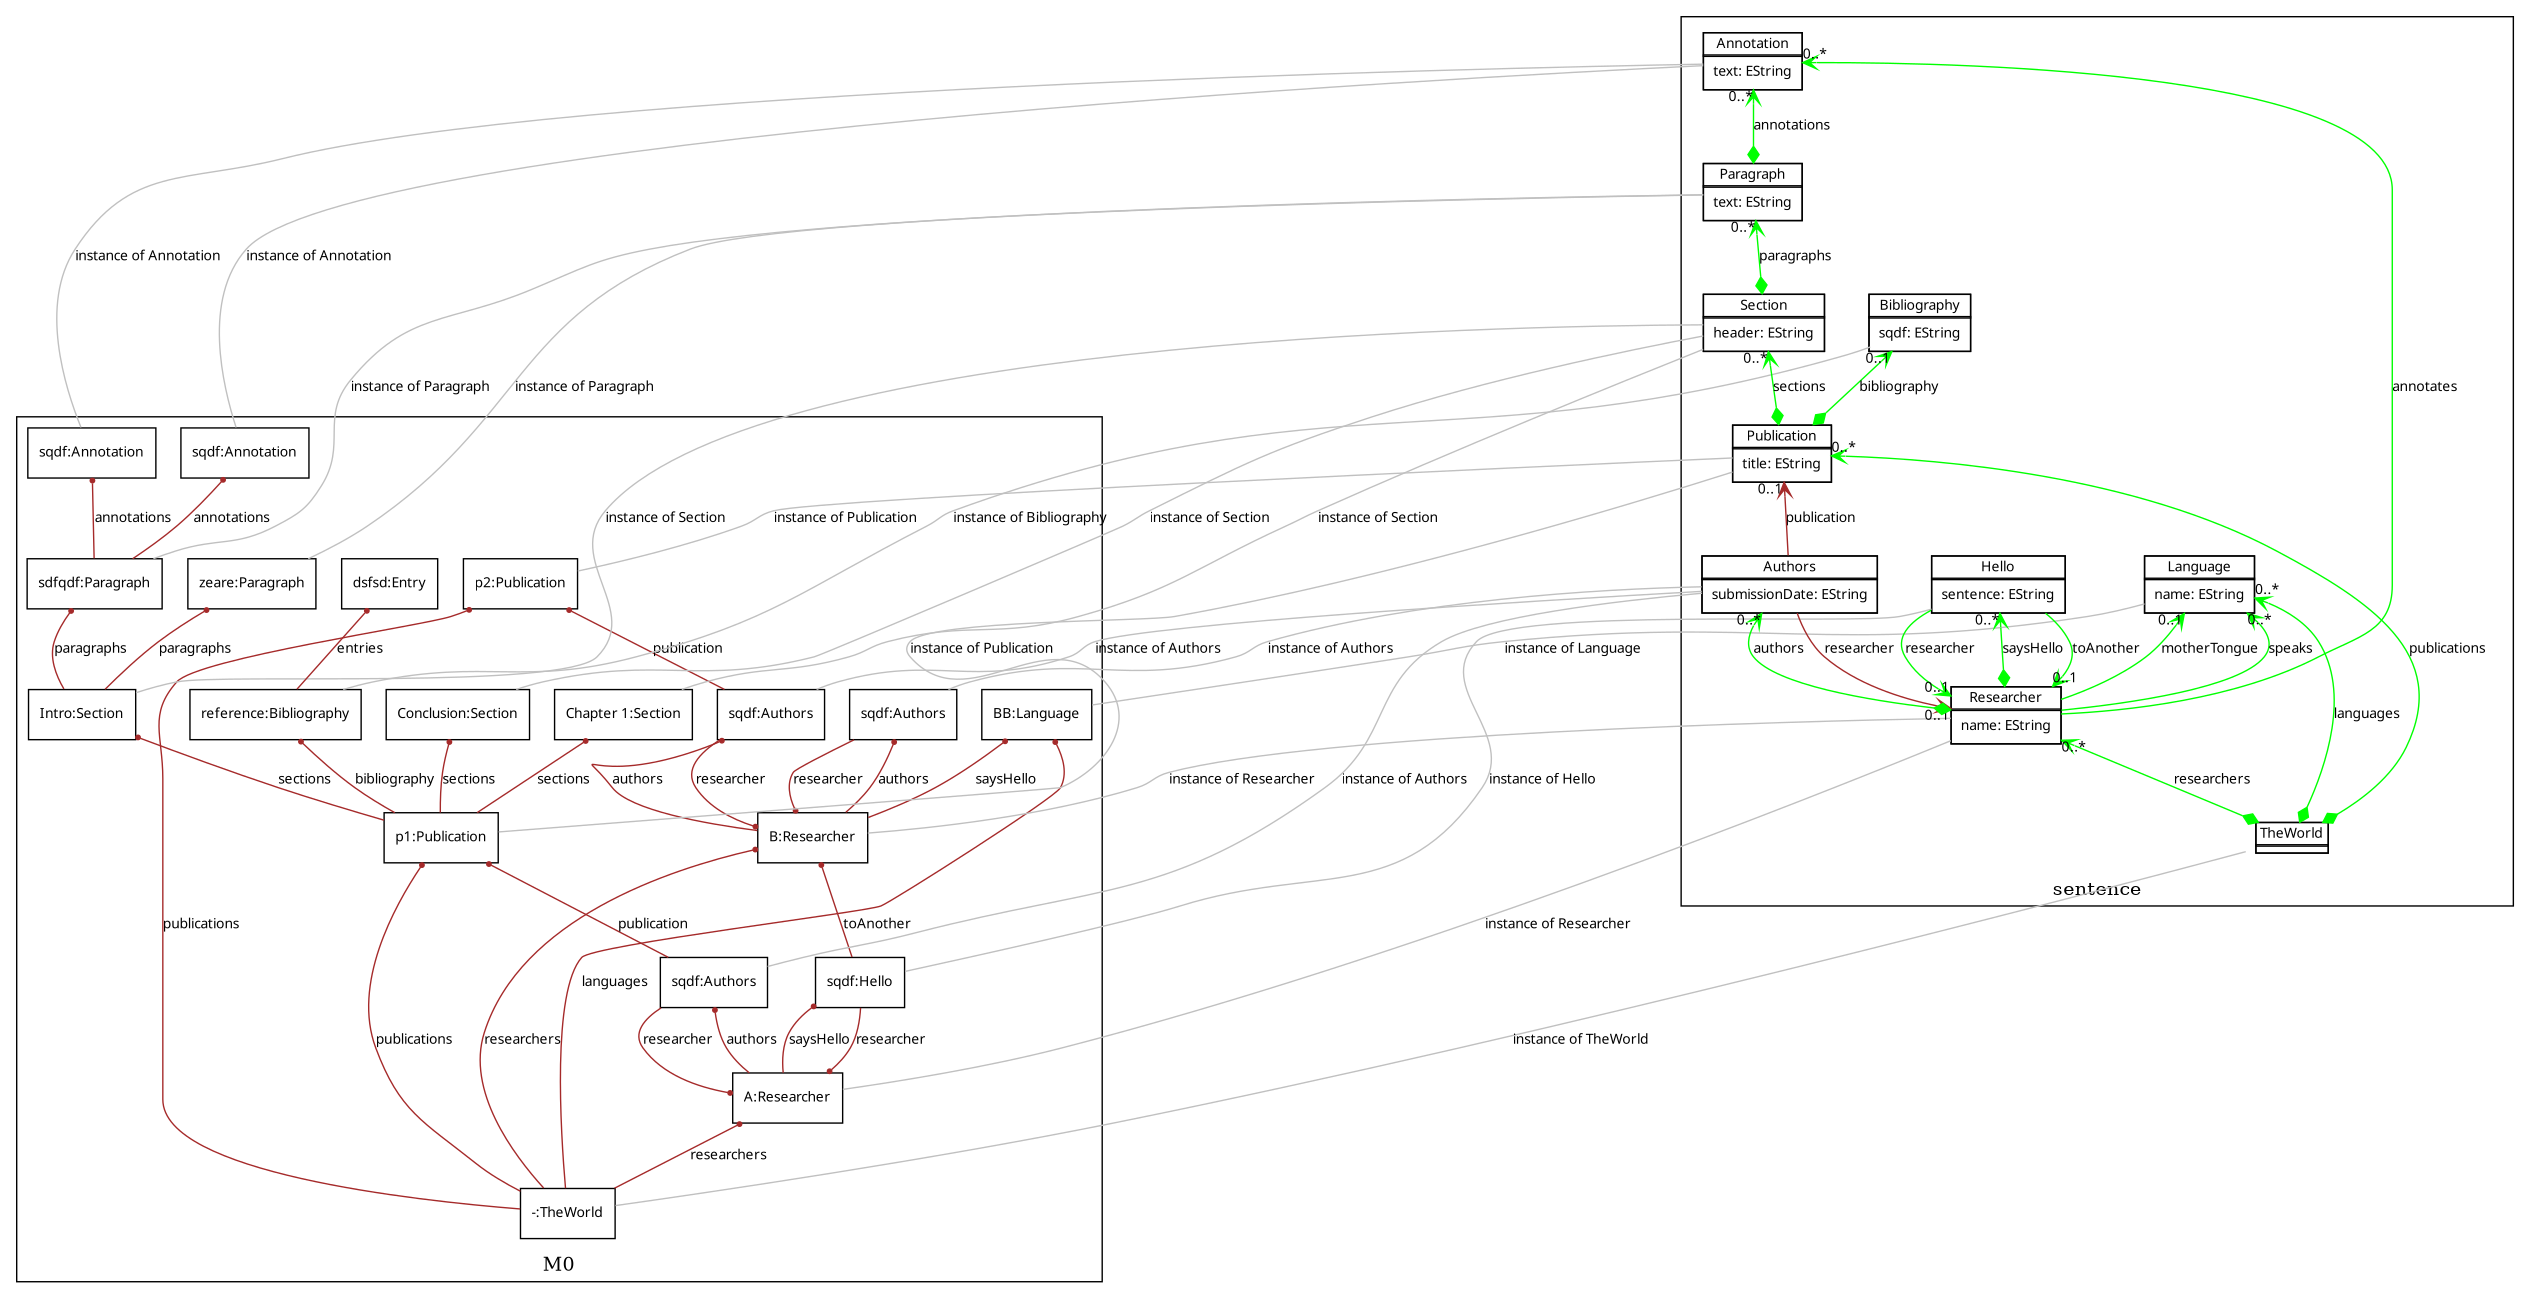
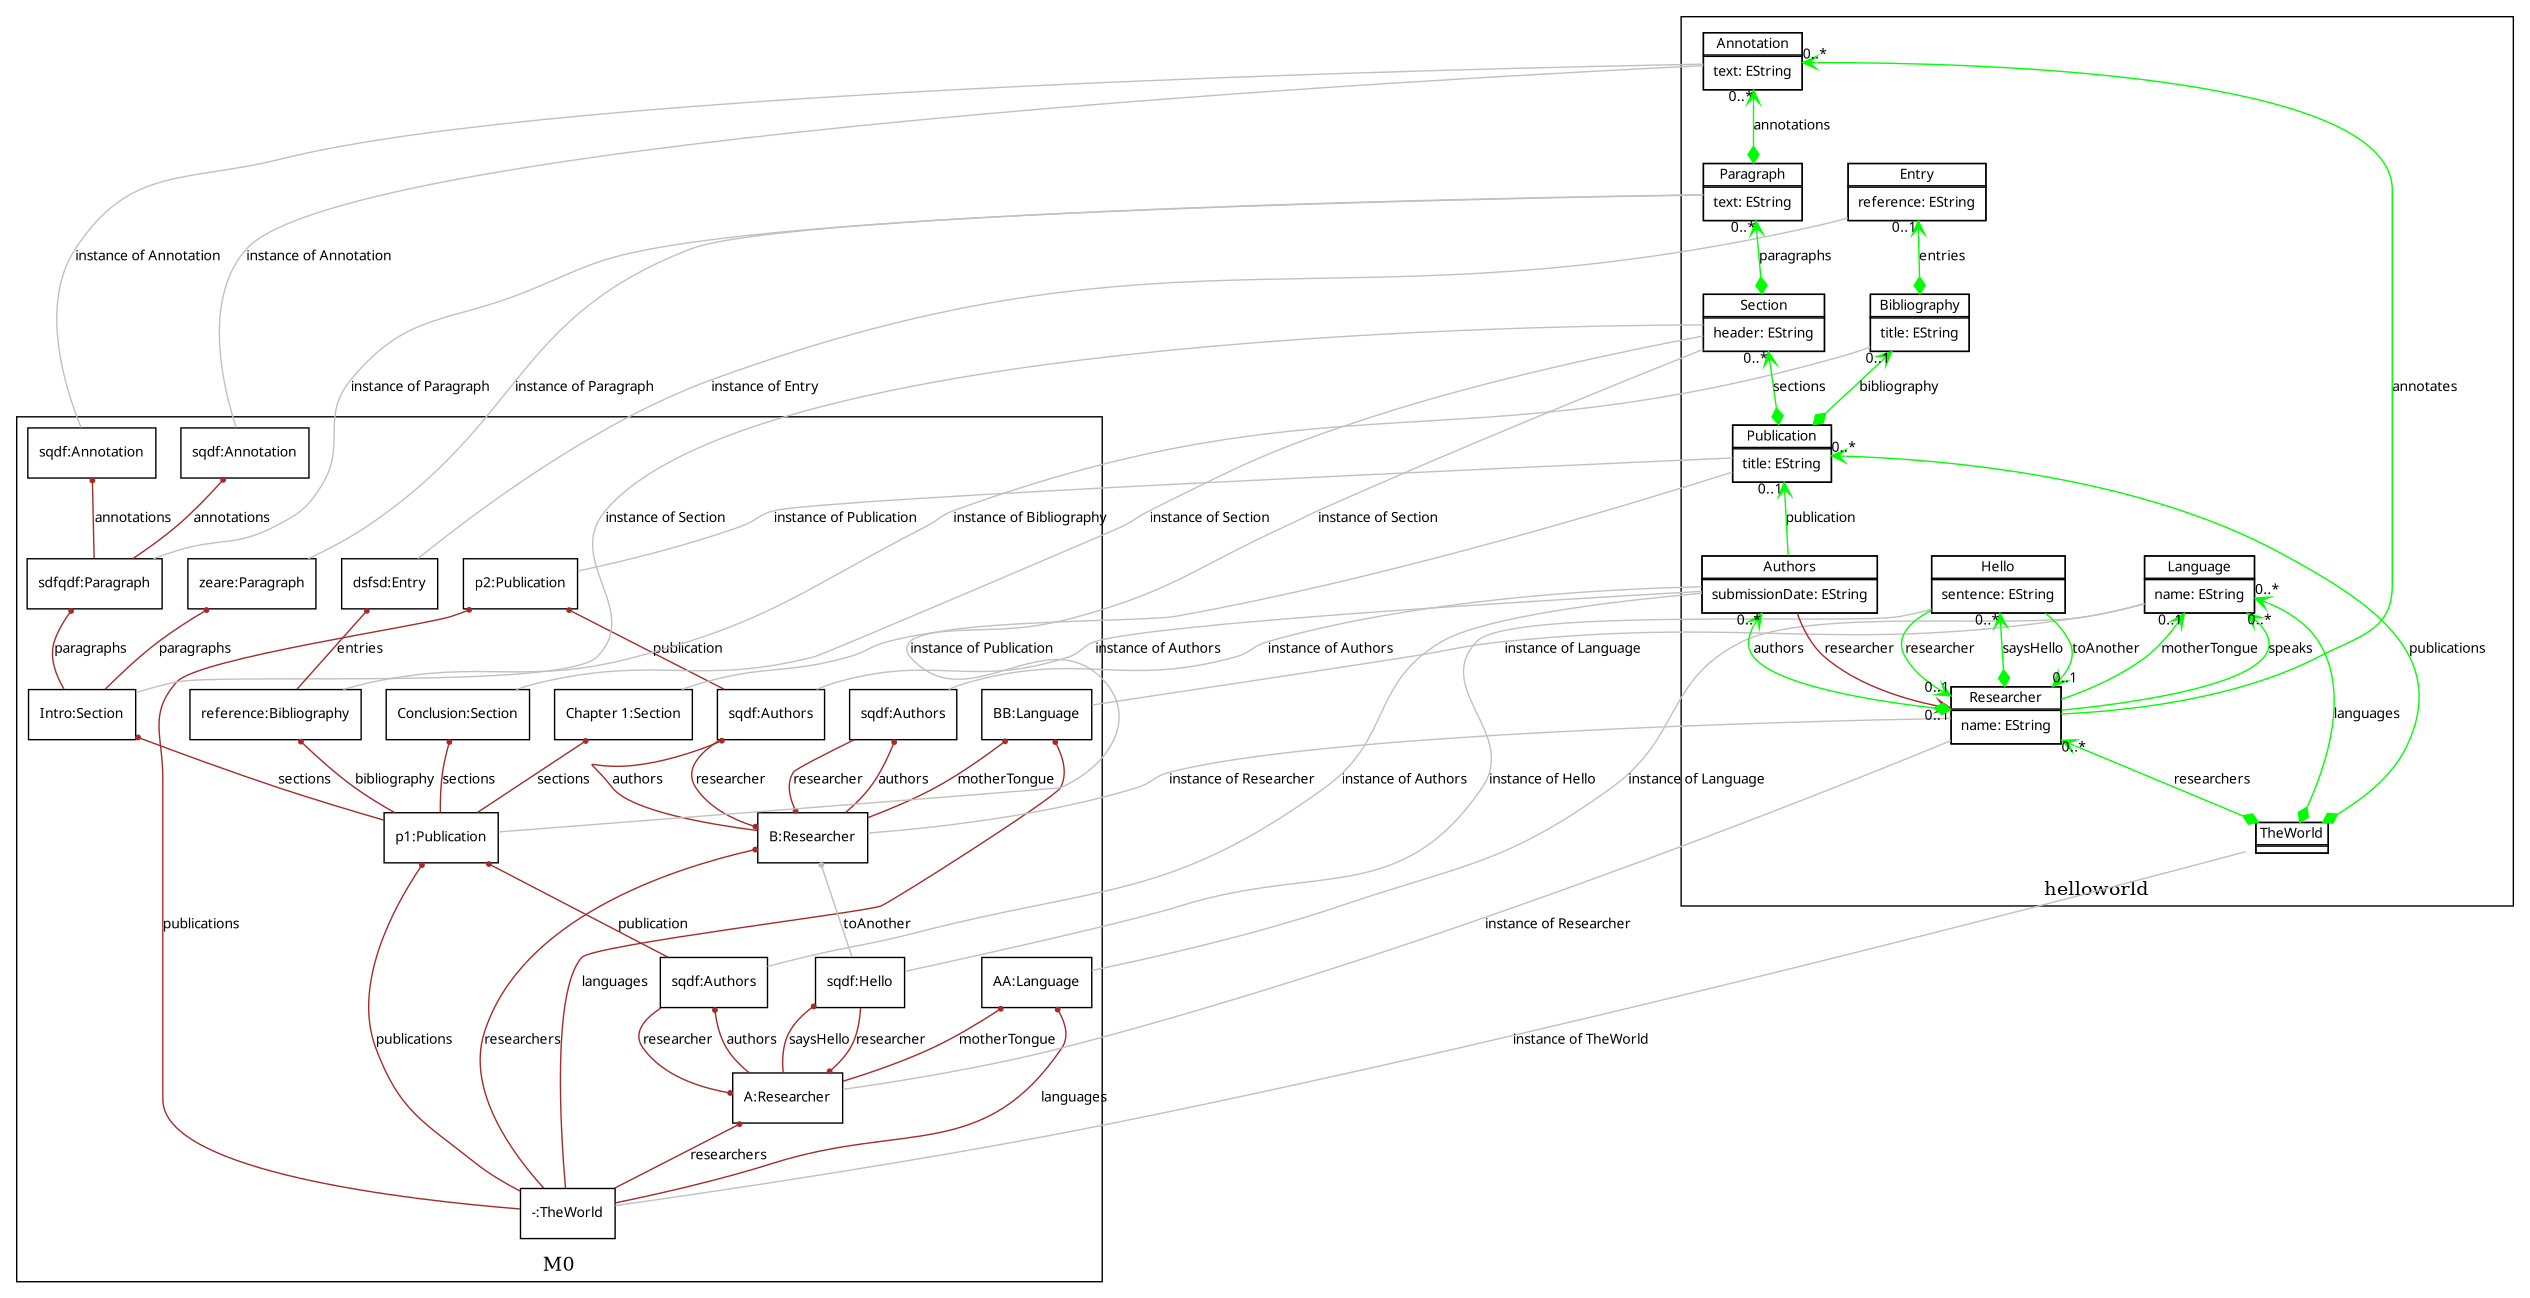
node "Entry": added
node "Bibliography": text "sqdf: EString" -> "title: EString"
edge "Authors" -> "Publication": color brown -> green
edge "B:Researcher" -> "BB:Language": label "saysHello" -> "motherTongue"
cluster "sentence": label "sentence" -> "helloworld"
edge "sqdf:Hello" -> "B:Researcher": color brown -> gray
node "AA:Language": added
